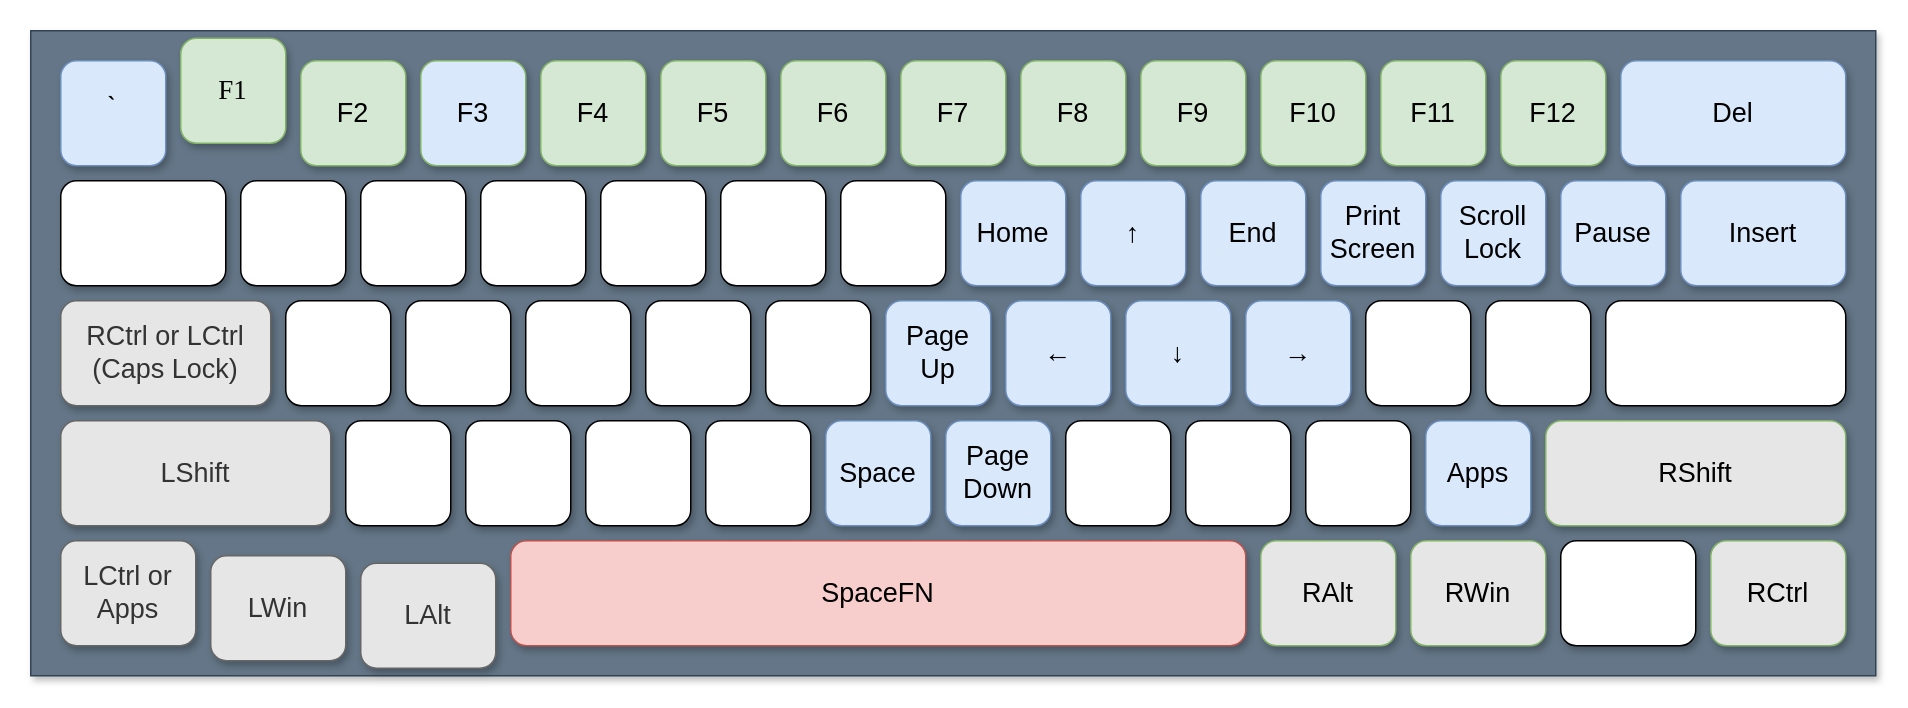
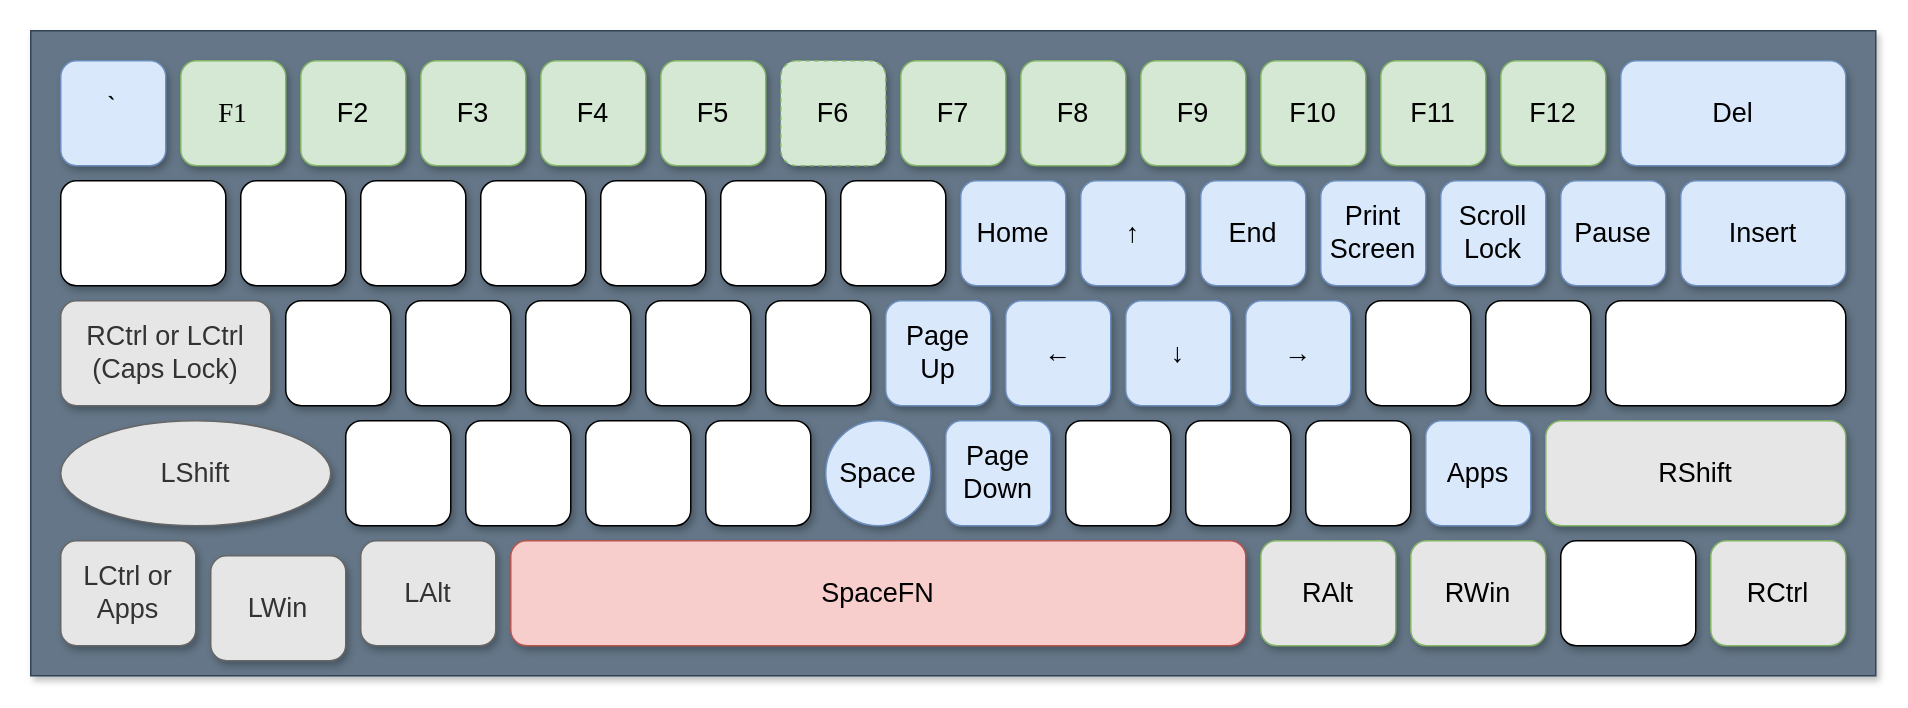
node "F1": moved (233, 91) -> (233, 113)
node "F3": fillcolor #dae8fc -> #d5e8d4
node "F6": style solid -> dashed
node "LShift": shape rounded rectangle -> ellipse
node "Space": shape rounded rectangle -> ellipse
node "LAlt": moved (428, 616) -> (428, 593)
